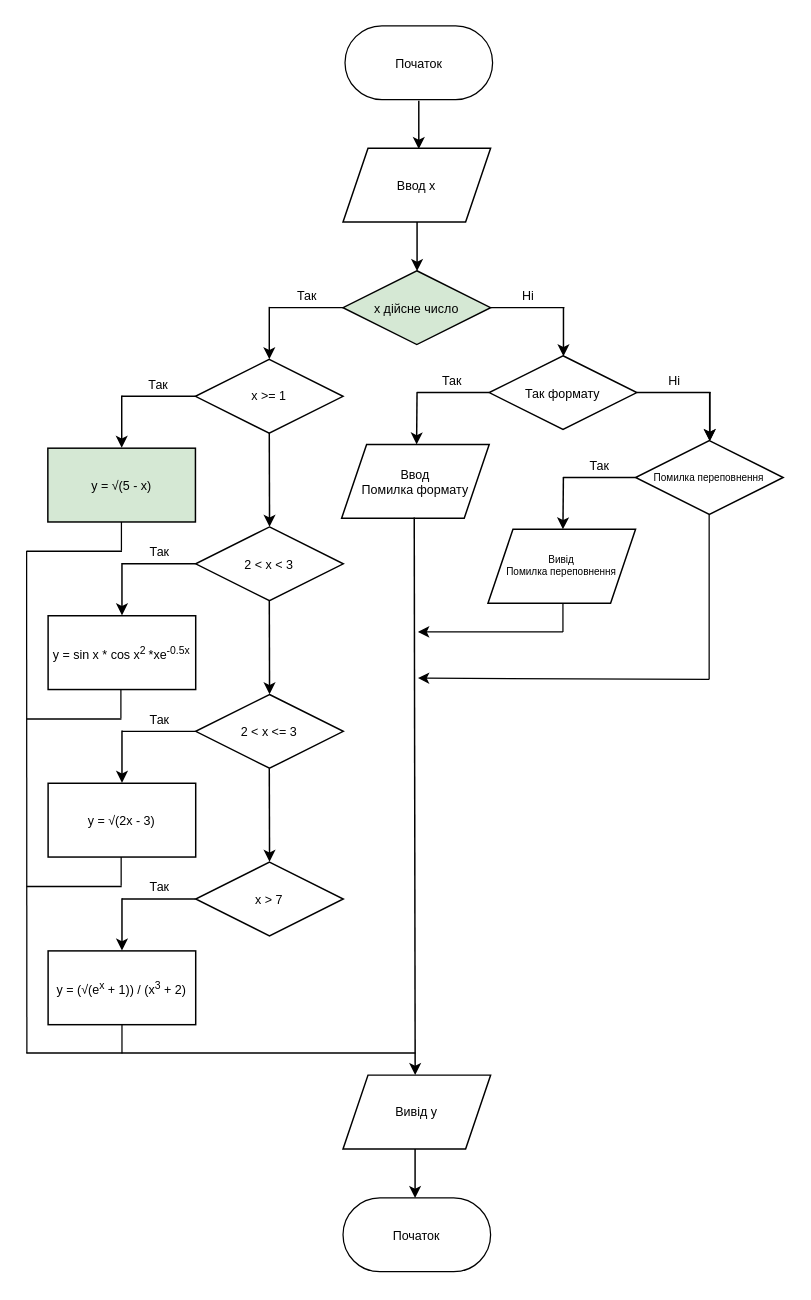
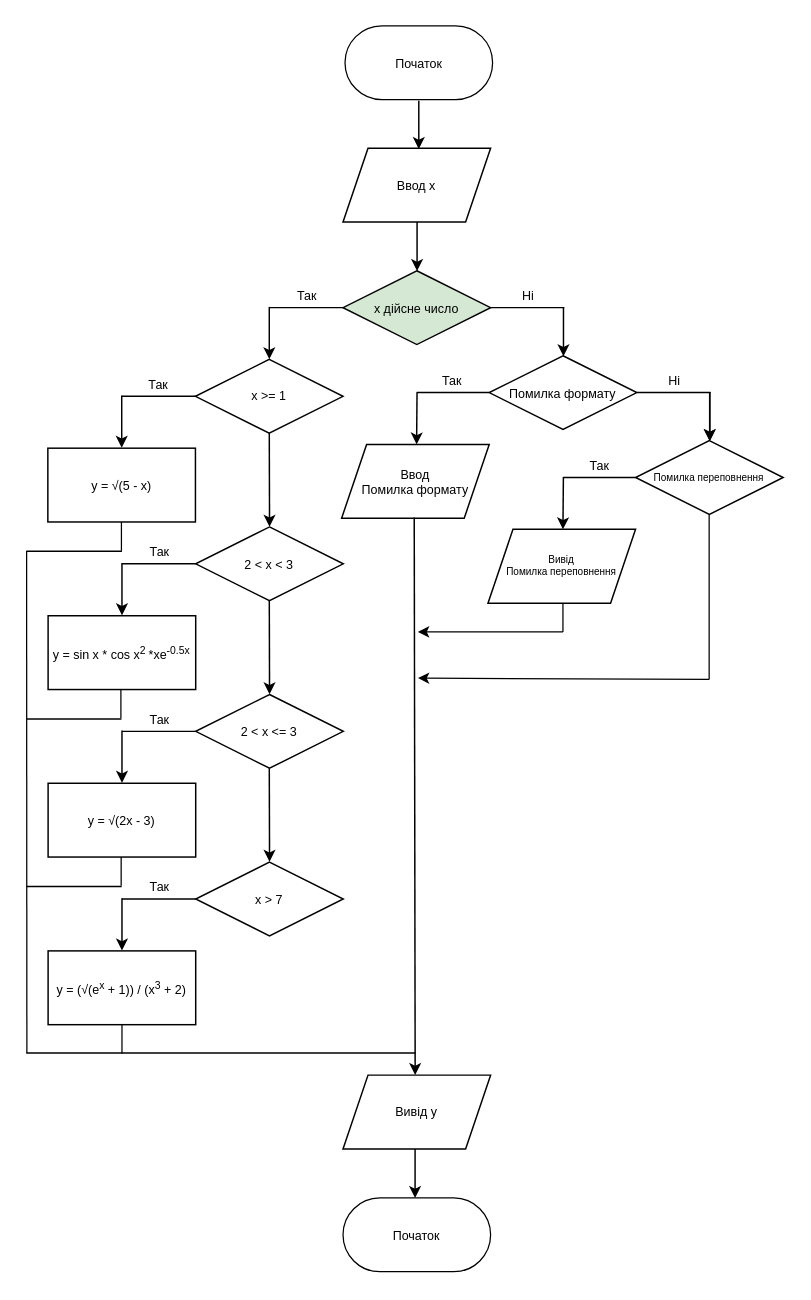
node "Так формату": label "Так формату" -> "Помилка формату"
node "y = √(5 - x)": fillcolor #d5e8d4 -> #ffffff
